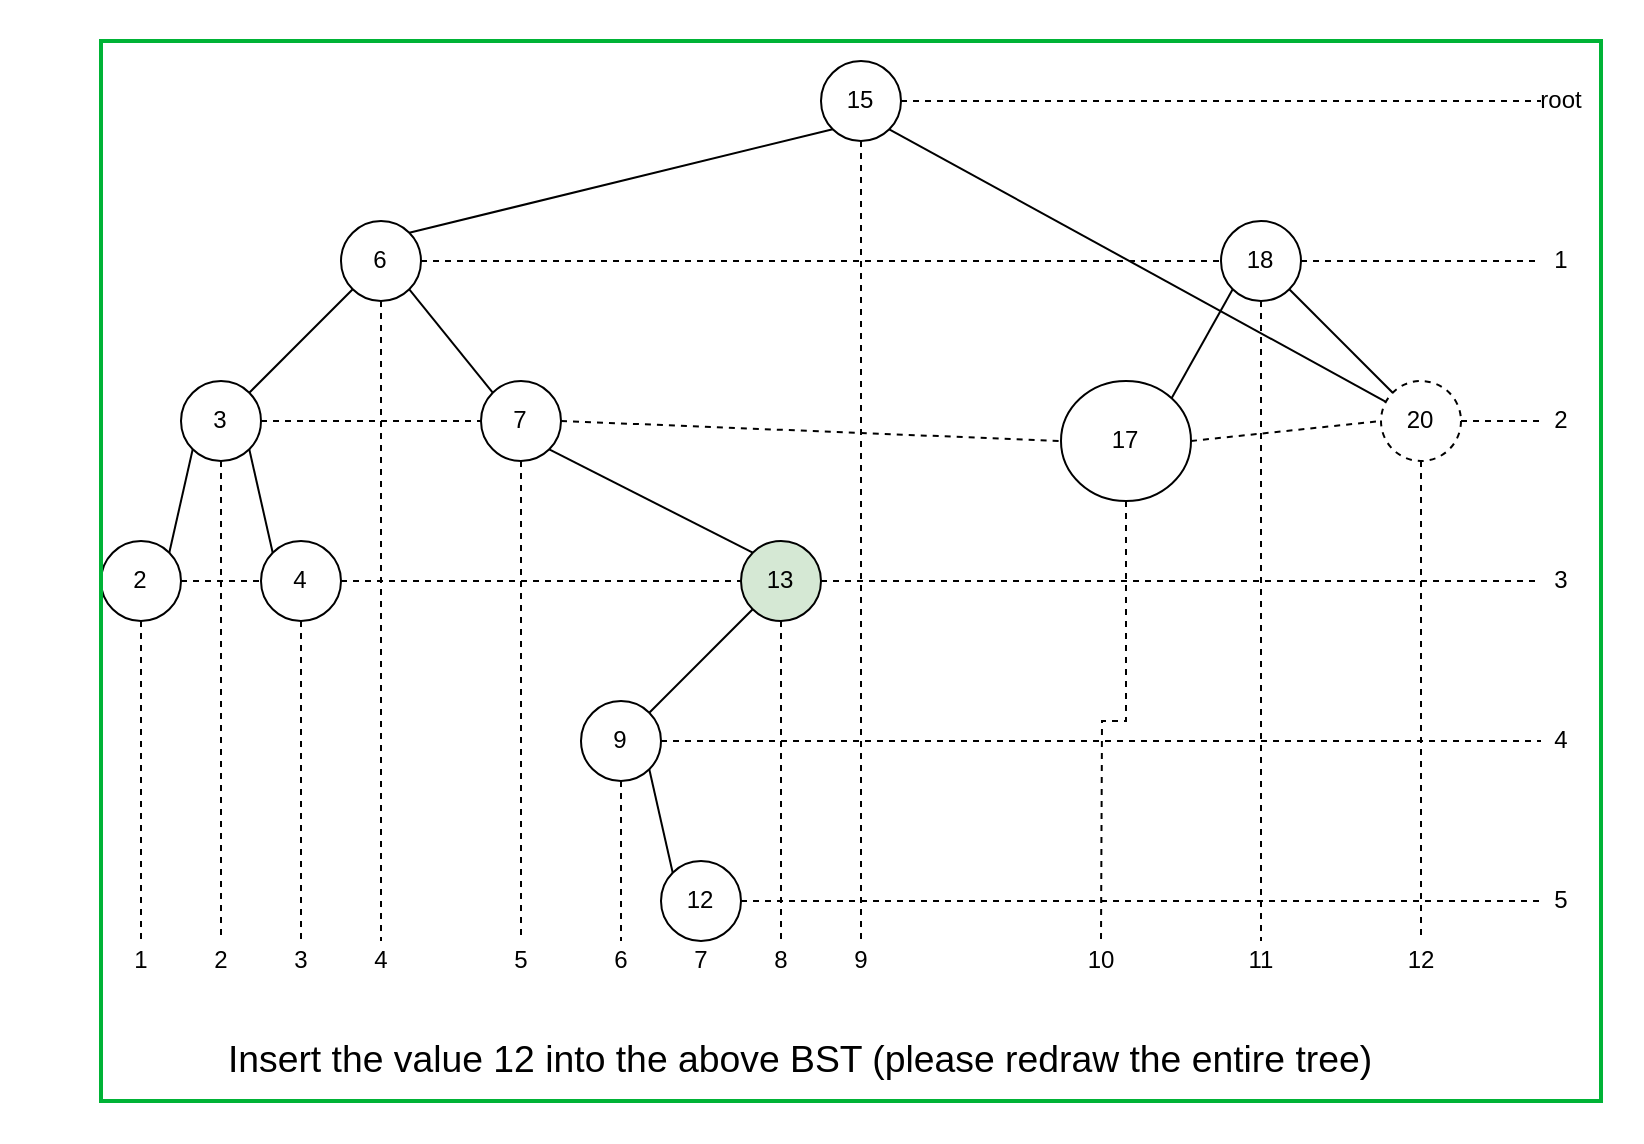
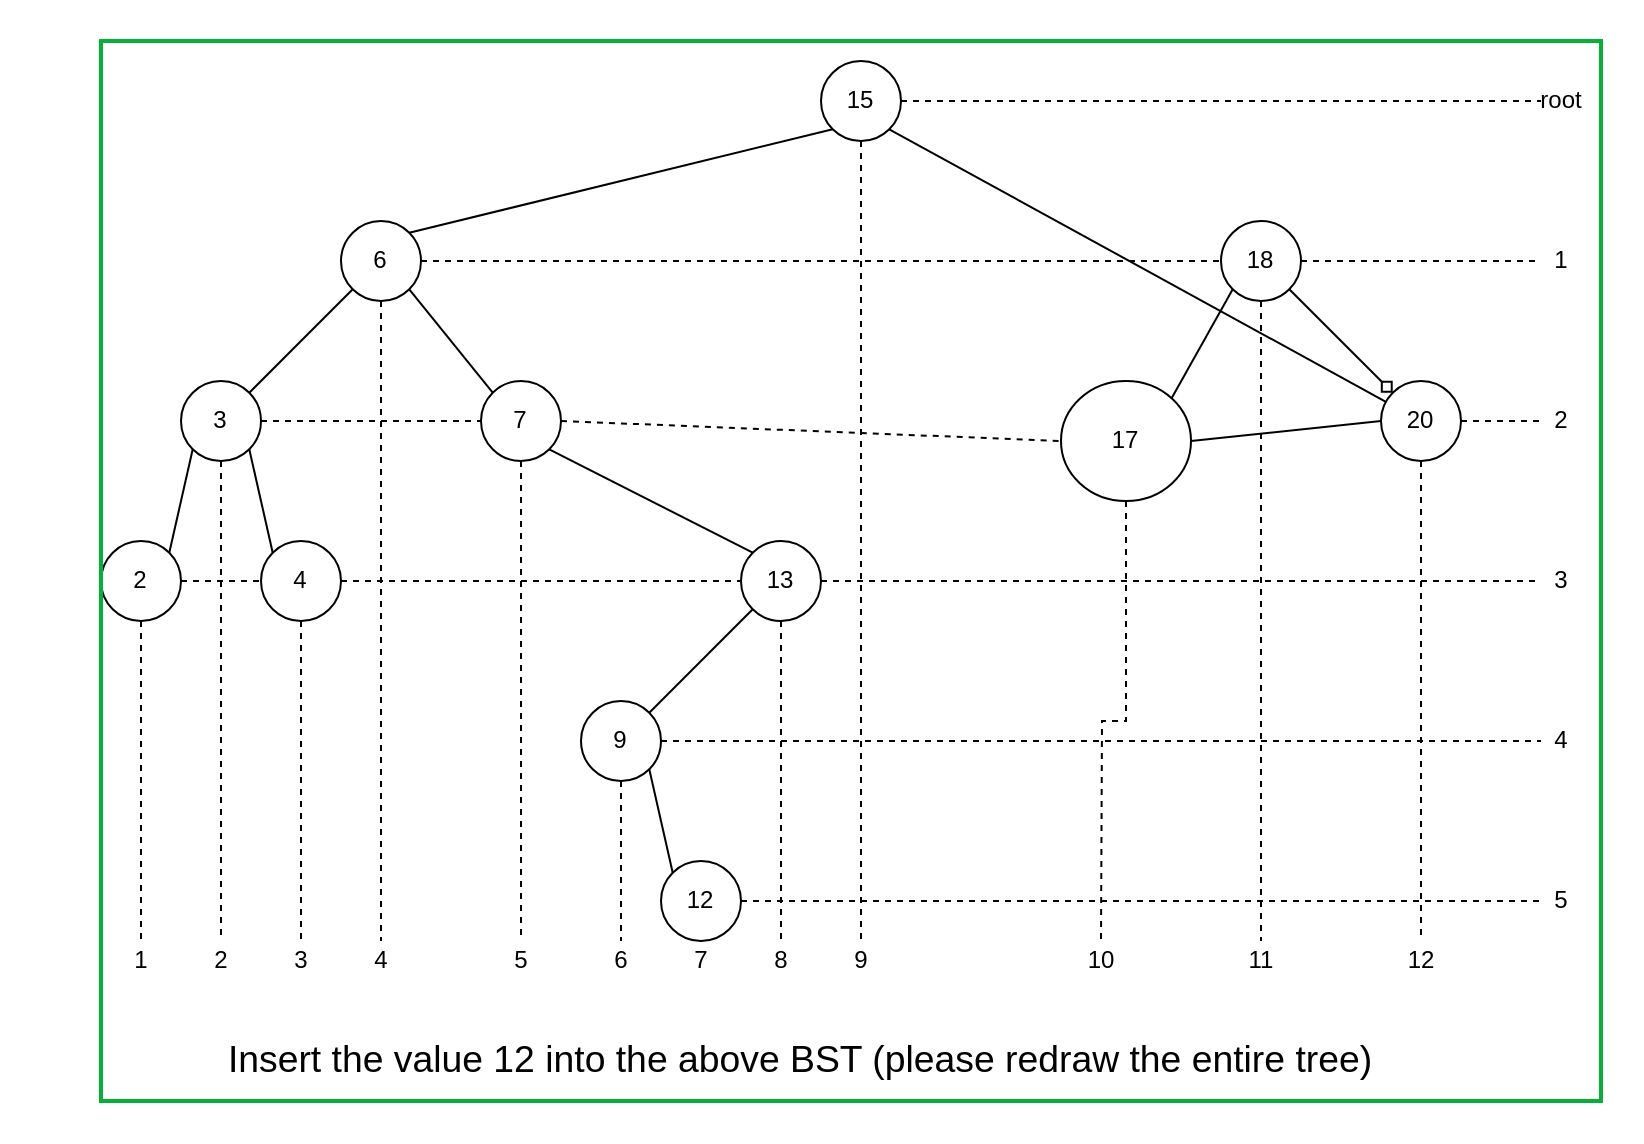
edge "18" -- "20": arrowhead none -> diamond
node "20": style dashed -> solid
edge "20" -- "17": style dashed -> solid
node "13": fillcolor #d5e8d4 -> #ffffff
